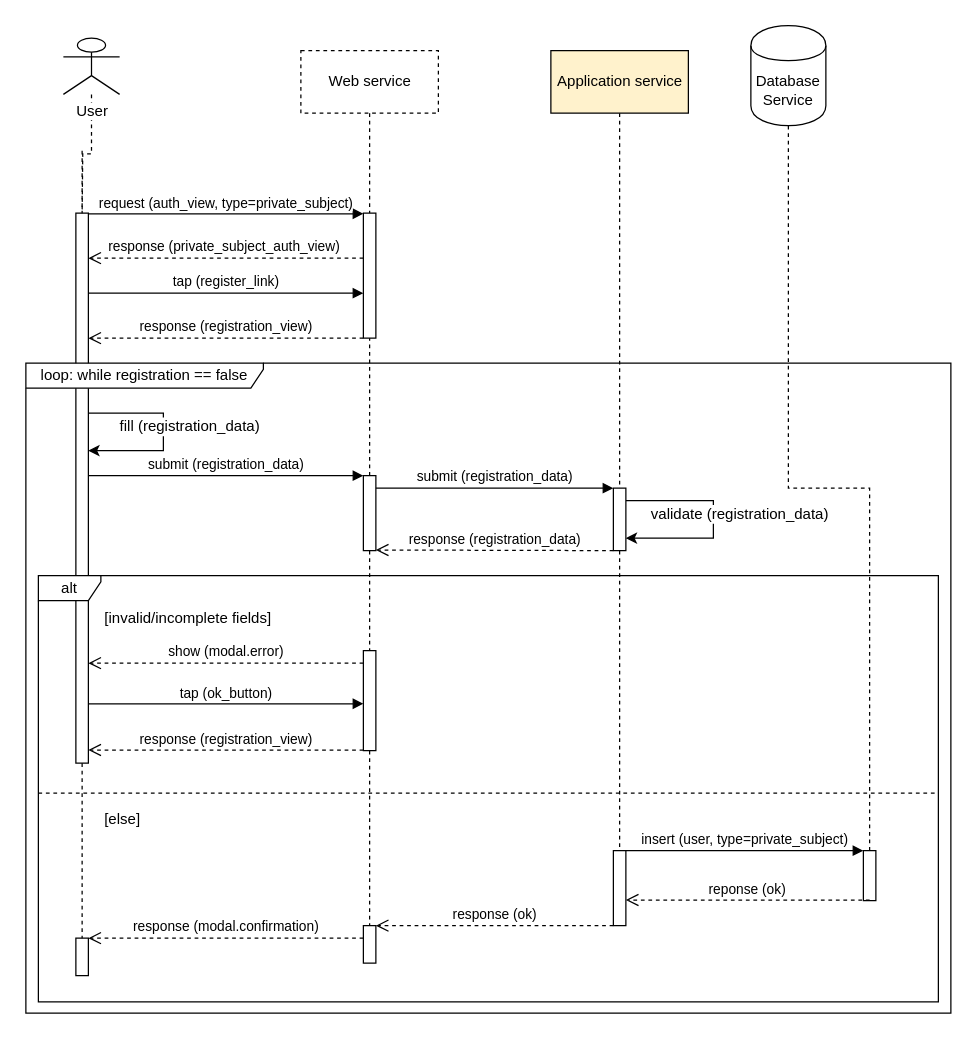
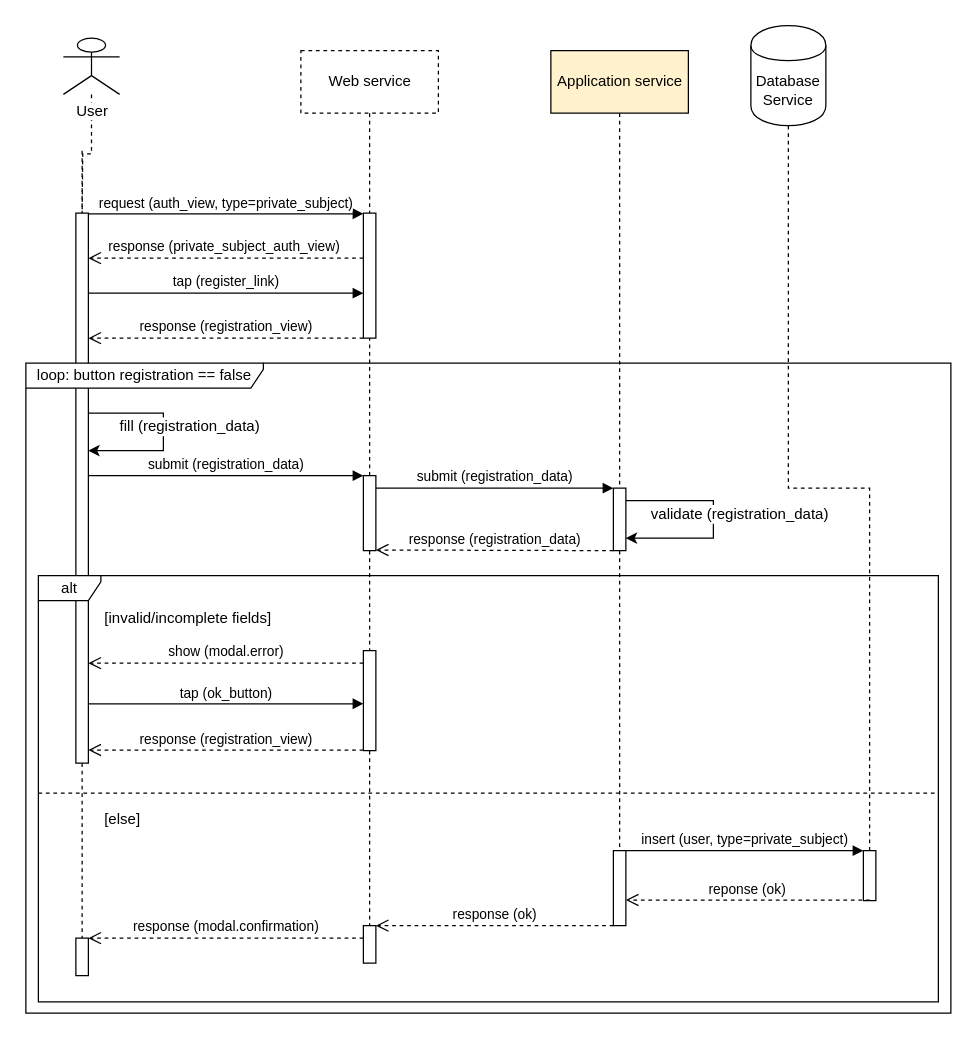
node "loop: while registration == false": label "loop: while registration == false" -> "loop: button registration == false"
